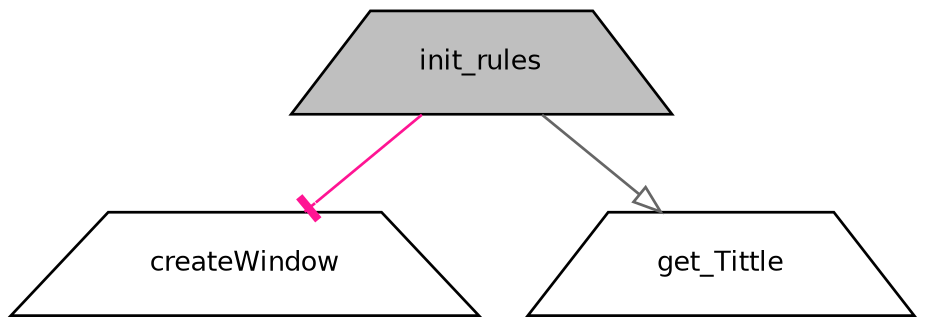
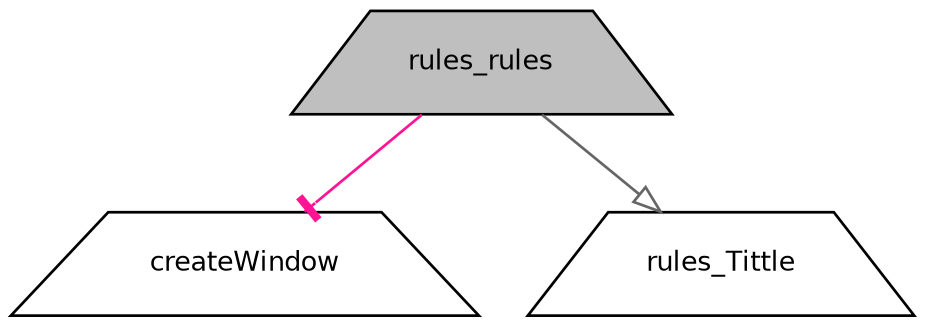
node "init_rules": label "init_rules" -> "rules_rules"
node "get_Tittle": label "get_Tittle" -> "rules_Tittle"
